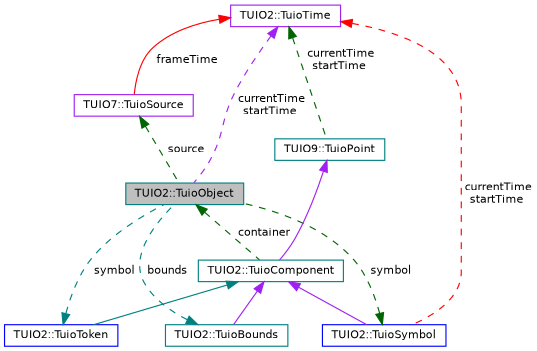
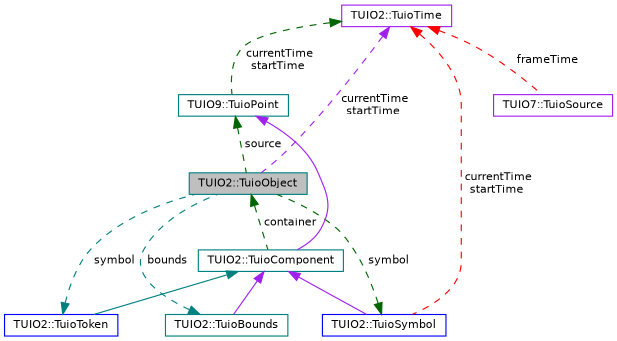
edge "TUIO7::TuioSource" -> "TUIO2::TuioTime": style solid -> dashed
edge "TUIO2::TuioObject" -> "TUIO7::TuioSource": now "TUIO2::TuioObject" -> "TUIO9::TuioPoint"
